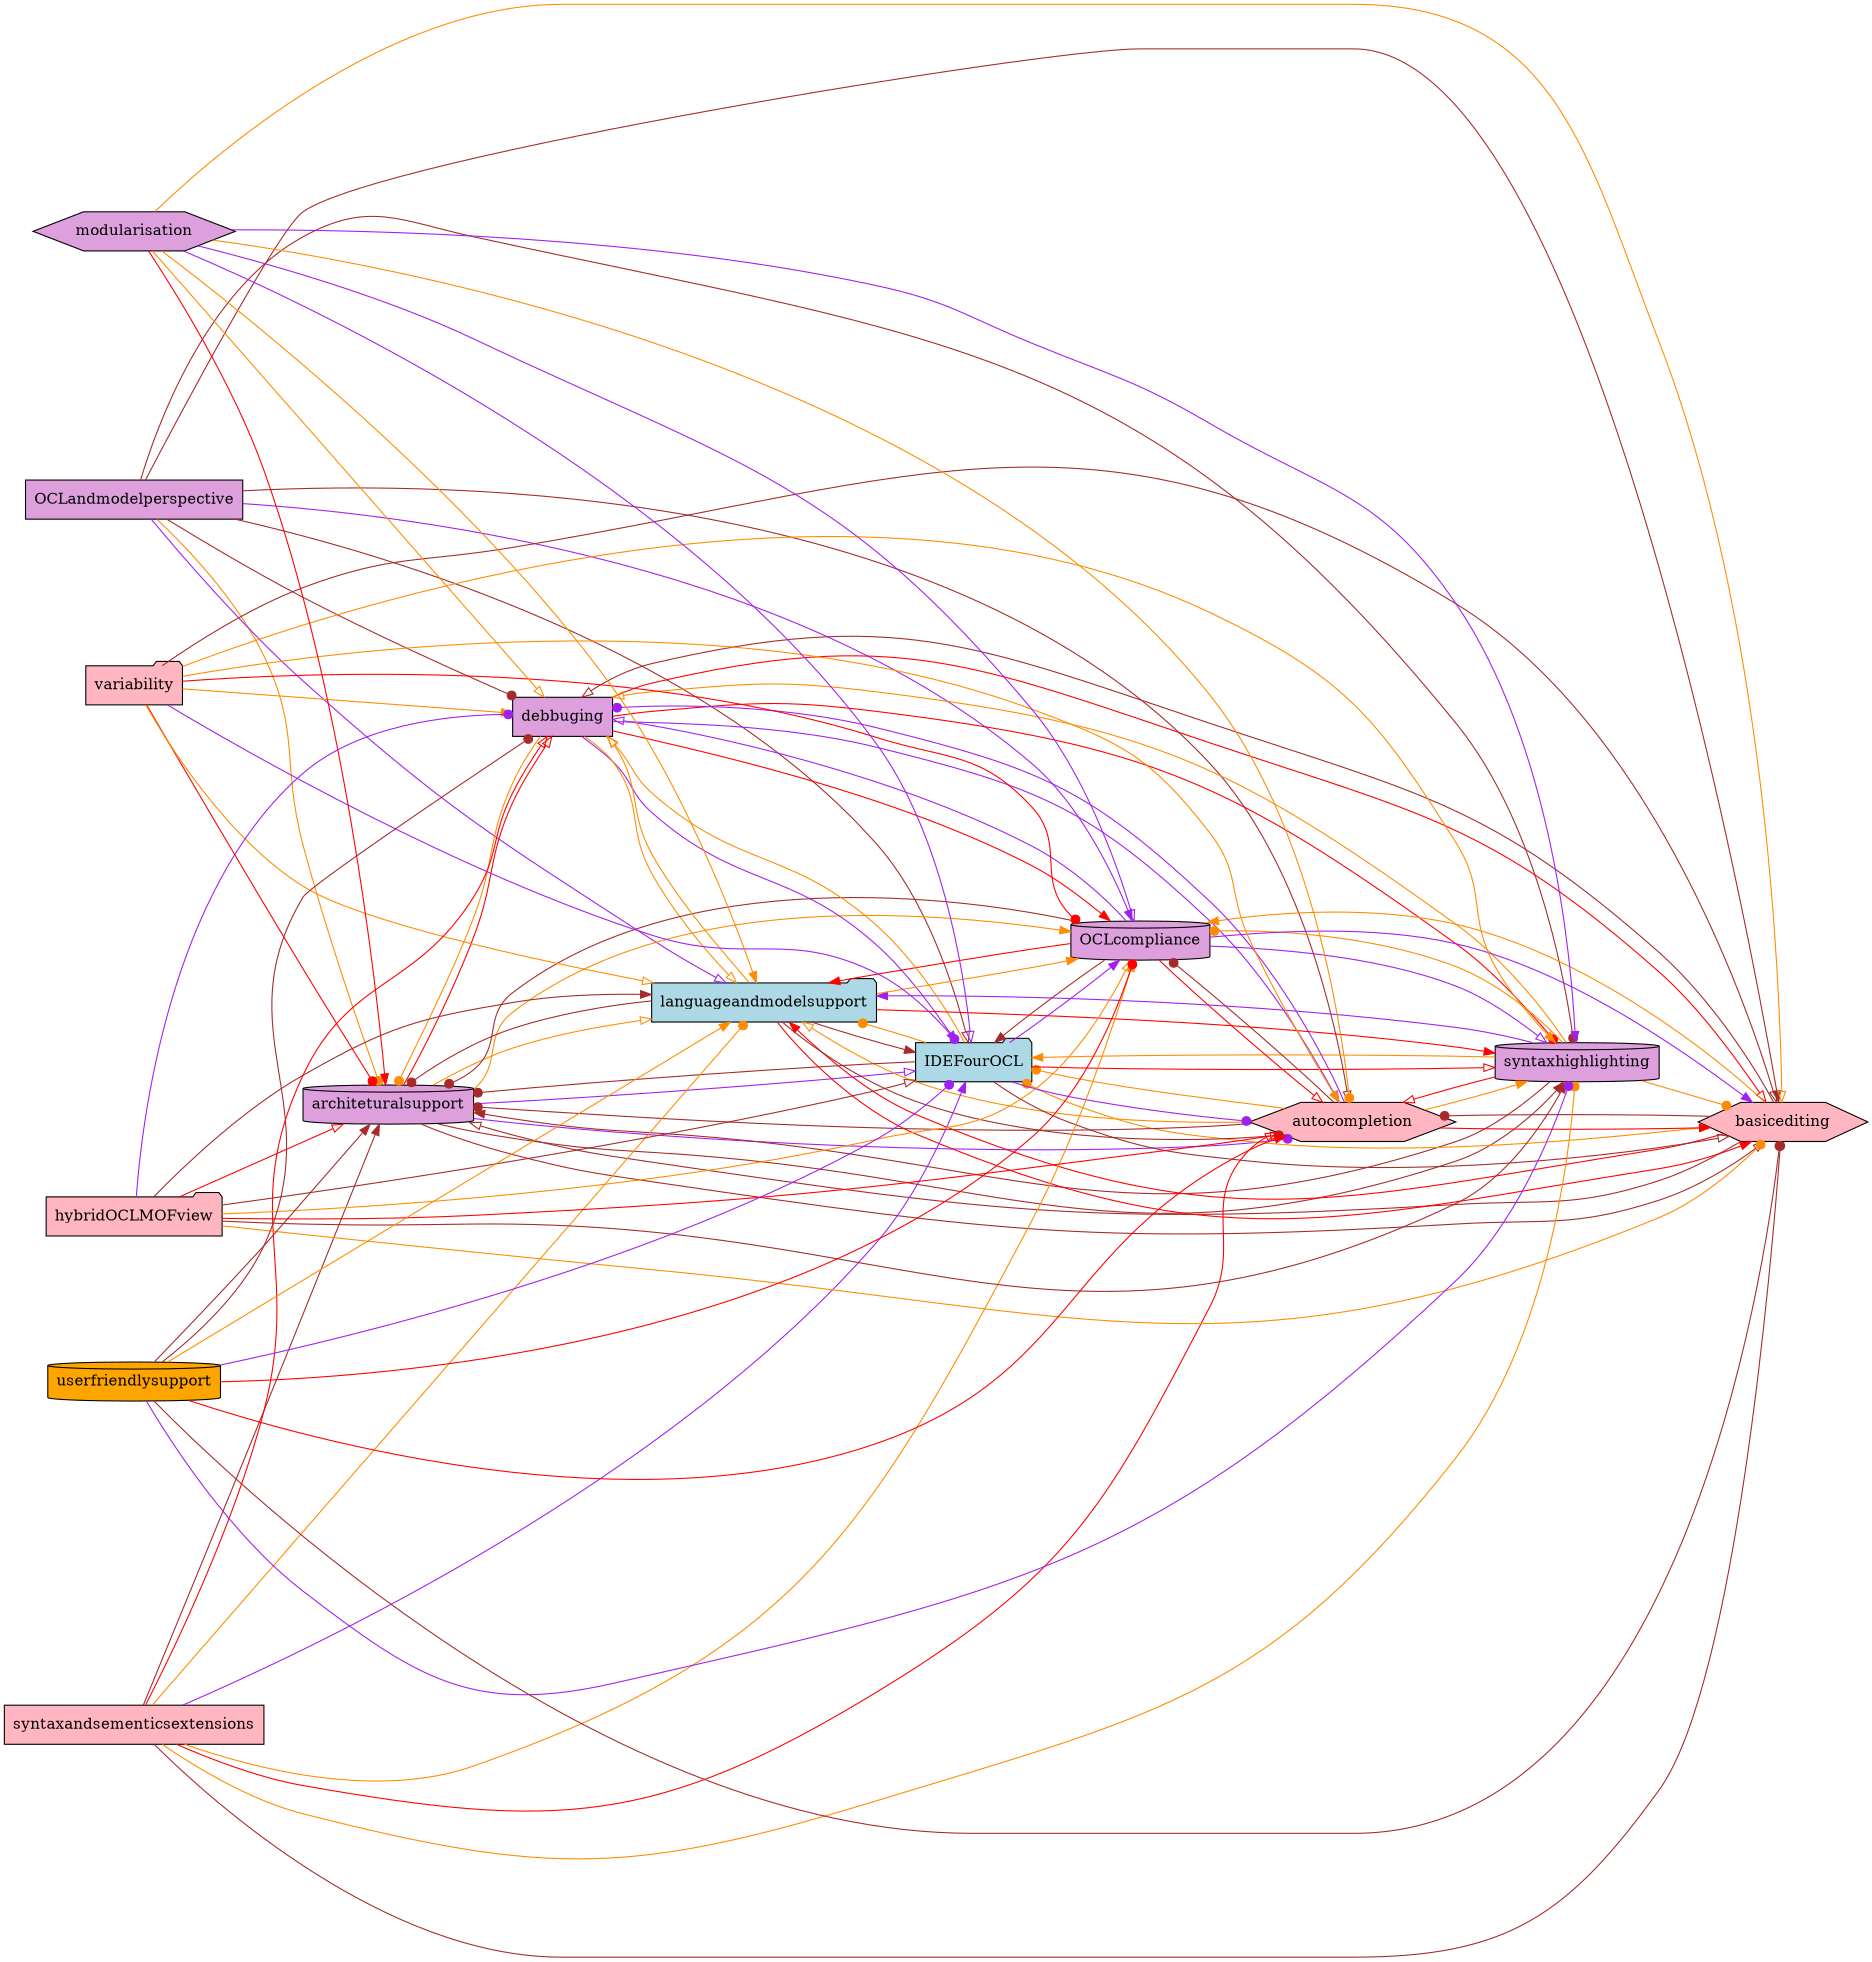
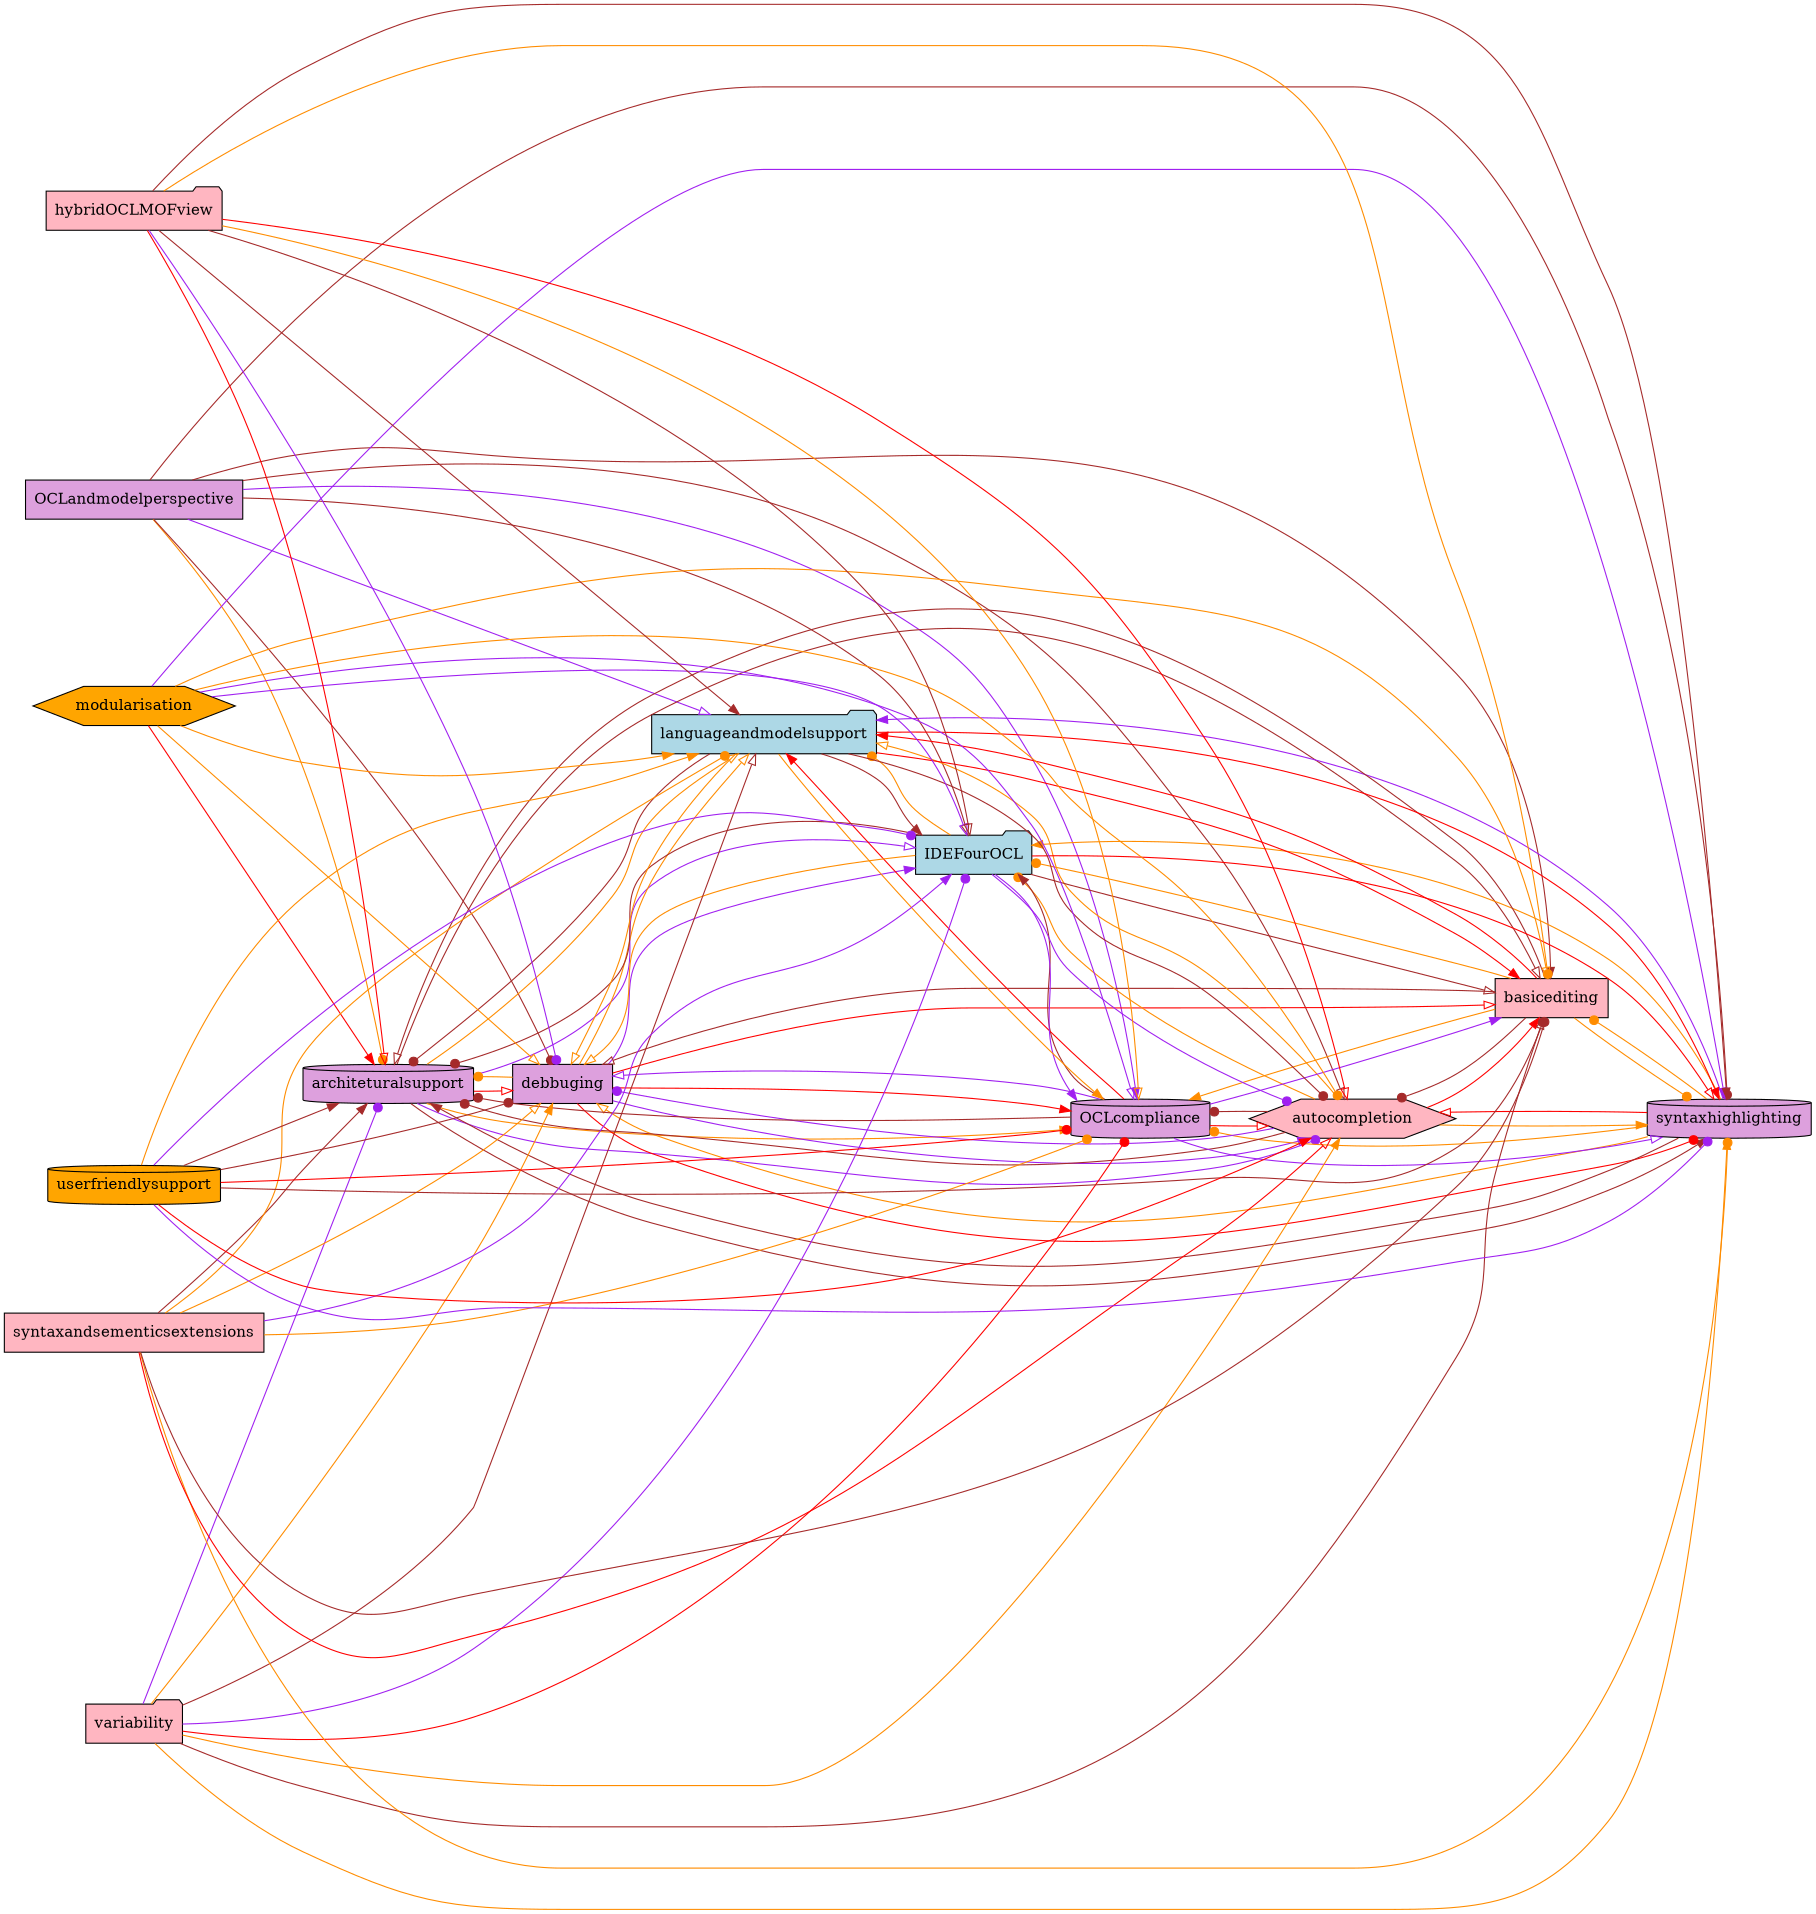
node "modularisation": fillcolor plum -> orange
edge "variability" -> "architeturalsupport": color red -> purple
edge "variability" -> "languageandmodelsupport": color darkorange -> brown
edge "basicediting" -> "syntaxhighlighting": added
node "basicediting": shape hexagon -> box
edge "syntaxandsementicsextensions" -> "debbuging": color red -> darkorange
edge "syntaxandsementicsextensions" -> "OCLcompliance": arrowhead normal -> dot
